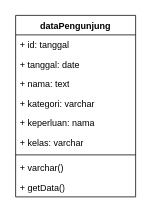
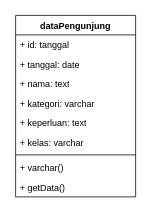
node "+ keperluan: nama": label "+ keperluan: nama" -> "+ keperluan: text"
